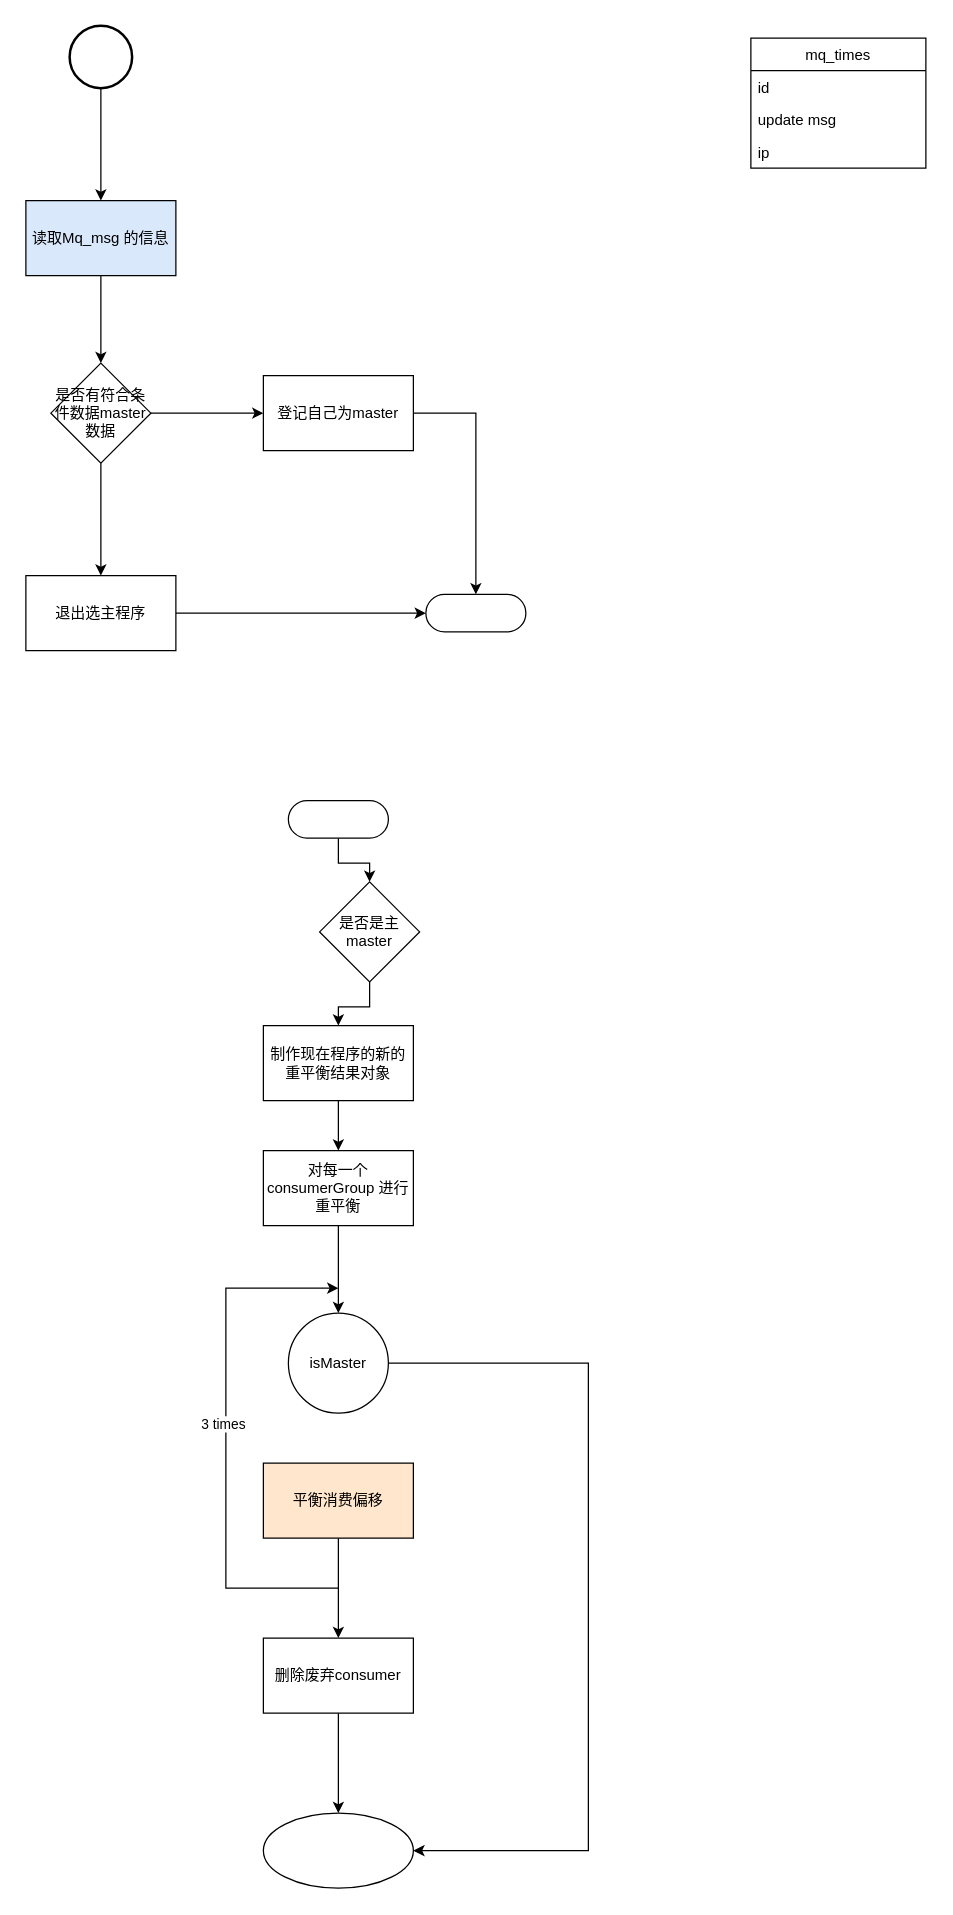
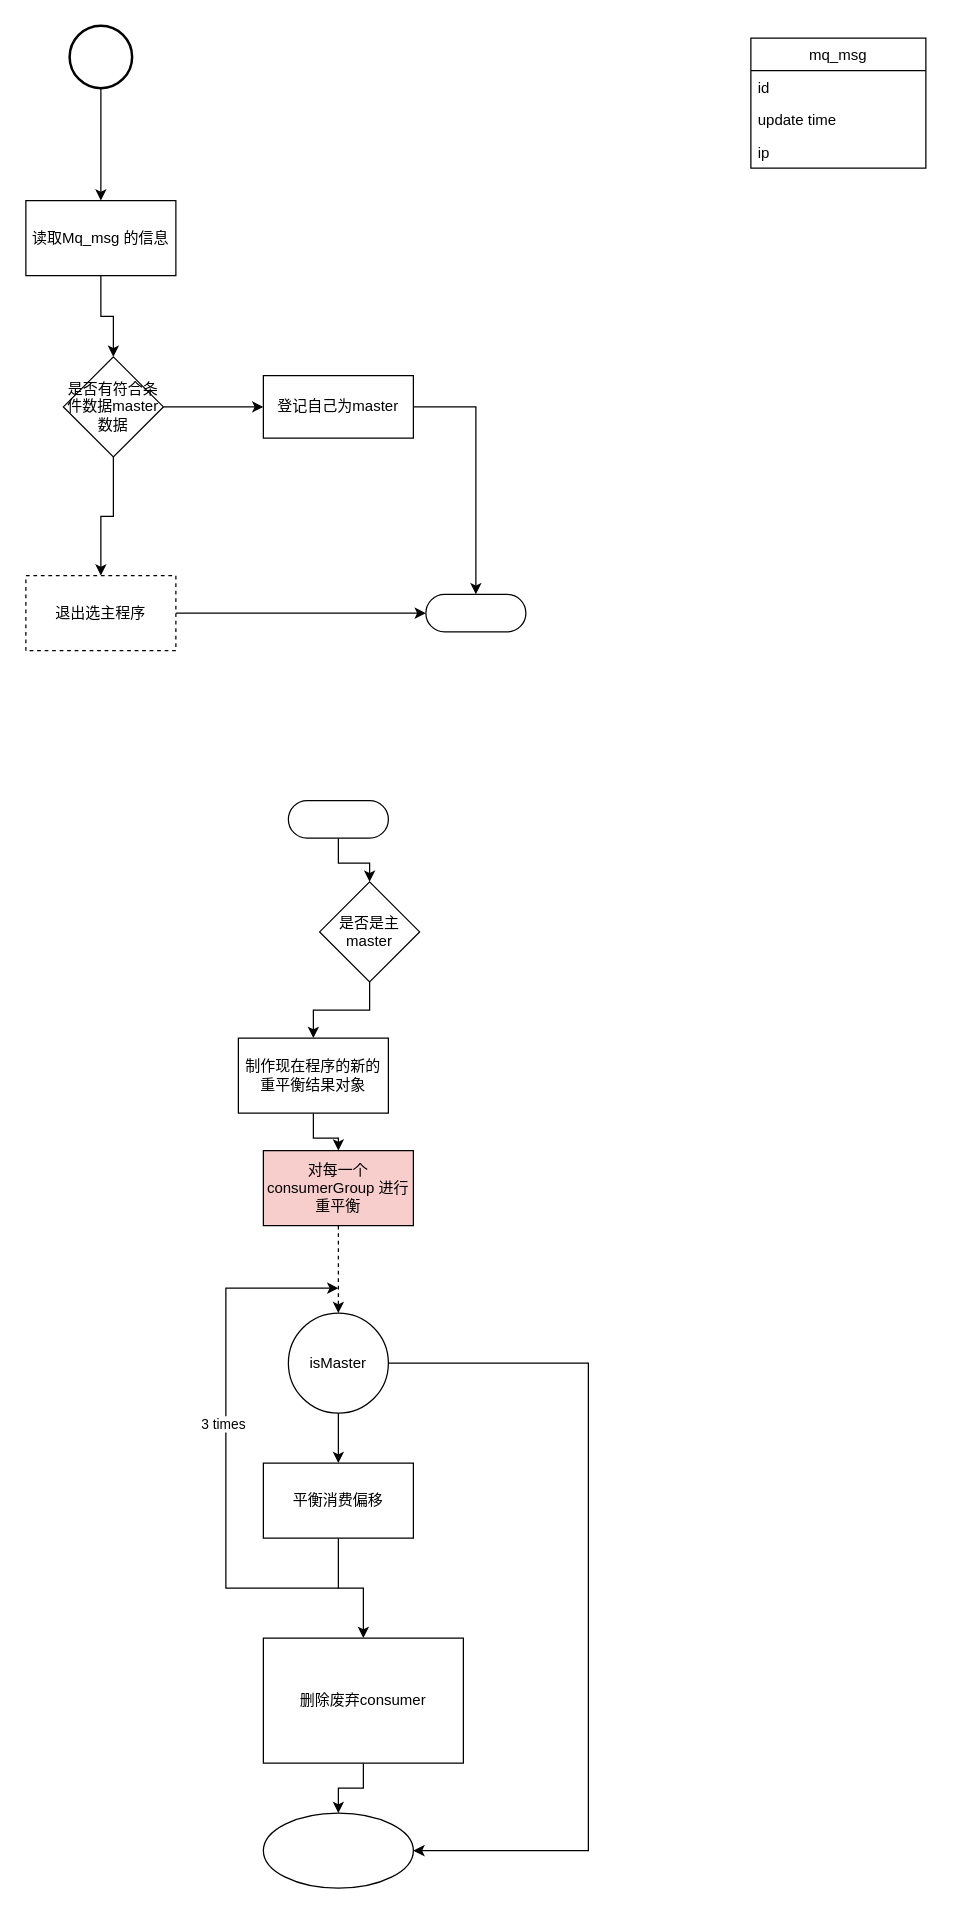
node "mq_times": label "mq_times" -> "mq_msg"
node "update msg": label "update msg" -> "update time"
node "读取Mq_msg 的信息": fillcolor #dae8fc -> #ffffff
node "是否有符合条件数据master数据": moved (101, 413) -> (113, 407)
node "登记自己为master": size 150x75 -> 150x63
node "退出选主程序": style solid -> dashed
node "制作现在程序的新的重平衡结果对象": moved (338, 1063) -> (313, 1076)
node "对每一个consumerGroup 进行重平衡": fillcolor #ffffff -> #f8cecc
edge "对每一个consumerGroup 进行重平衡" -> "isMaster": style solid -> dashed
edge "isMaster" -> "平衡消费偏移": added
node "平衡消费偏移": fillcolor #ffe6cc -> #ffffff
node "删除废弃consumer": size 150x75 -> 200x125
